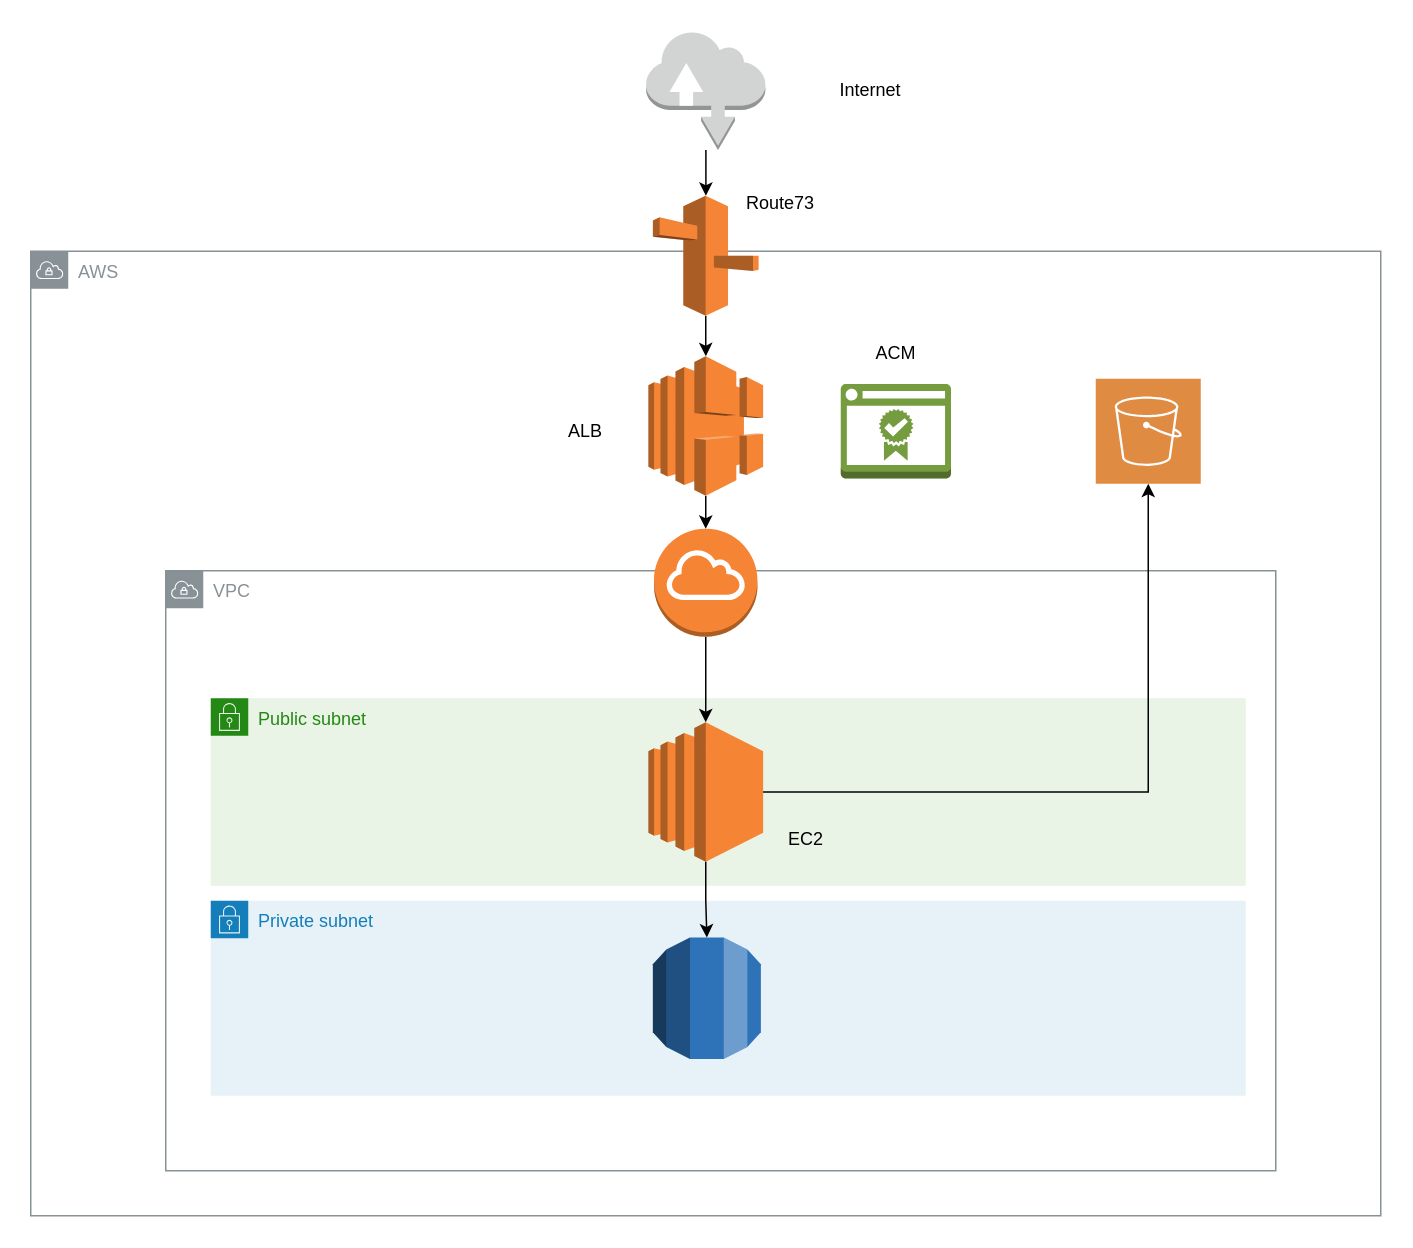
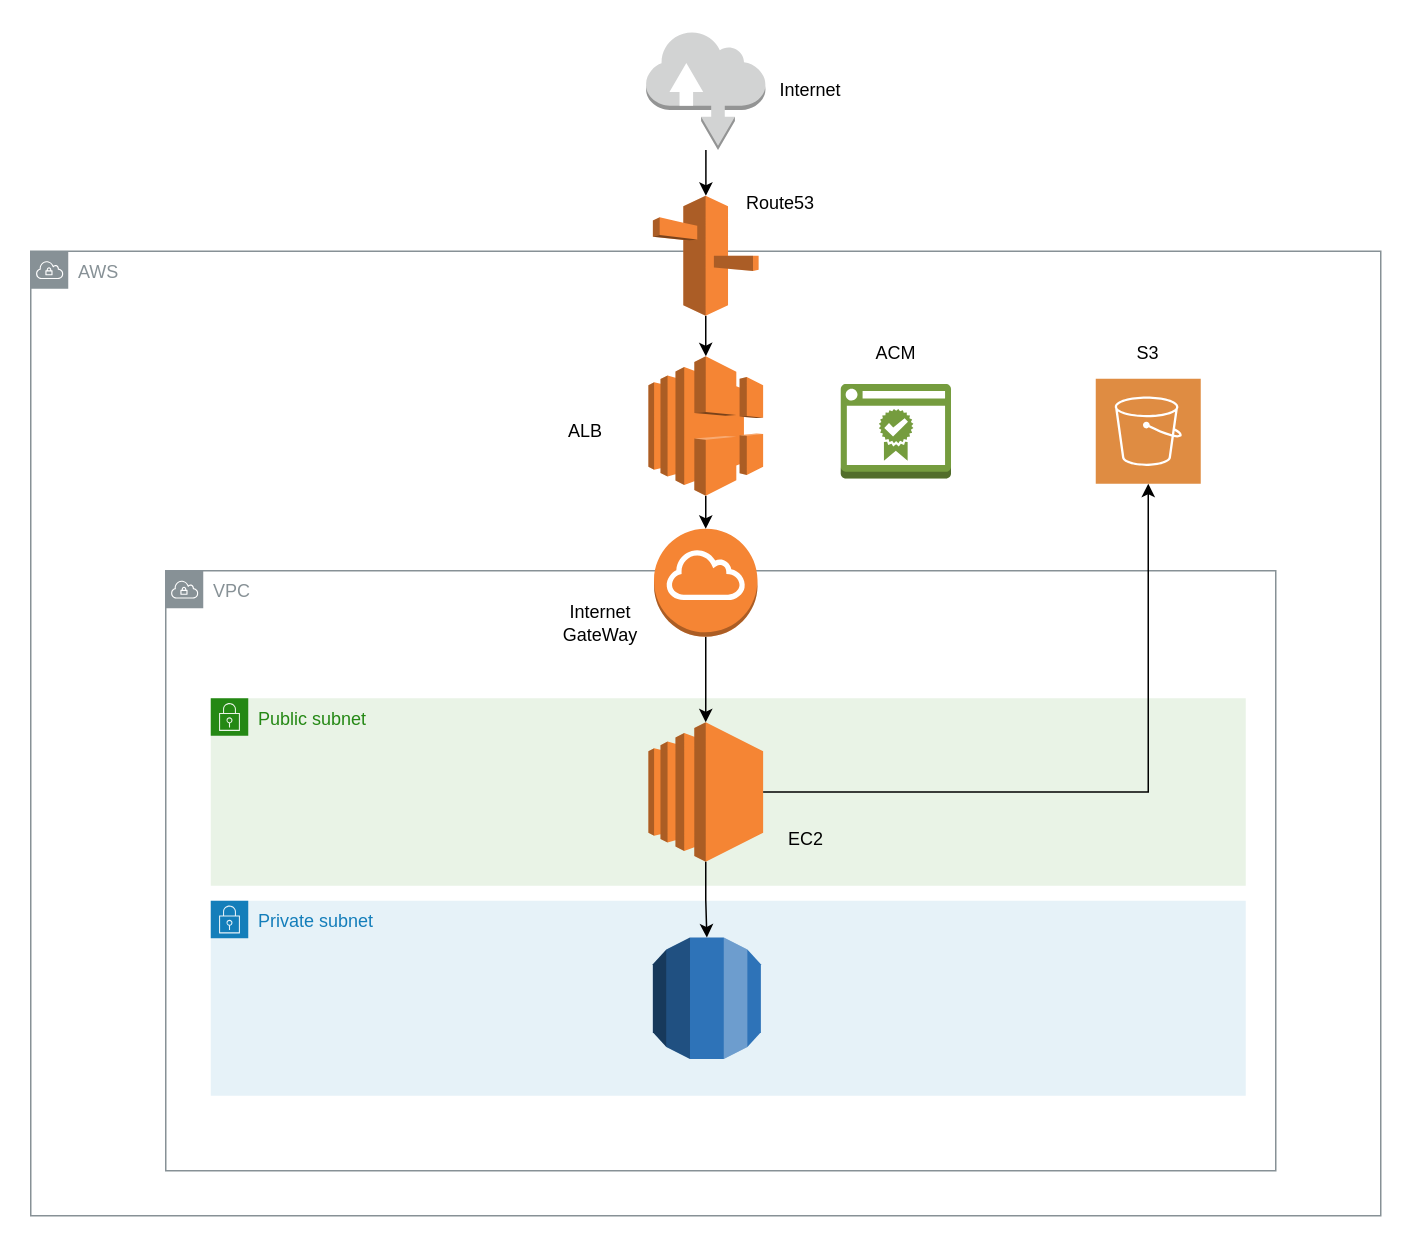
node "Internet": moved (870, 90) -> (810, 90)
node "Route73": label "Route73" -> "Route53"
node "S3": added
node "Internet GateWay": added
